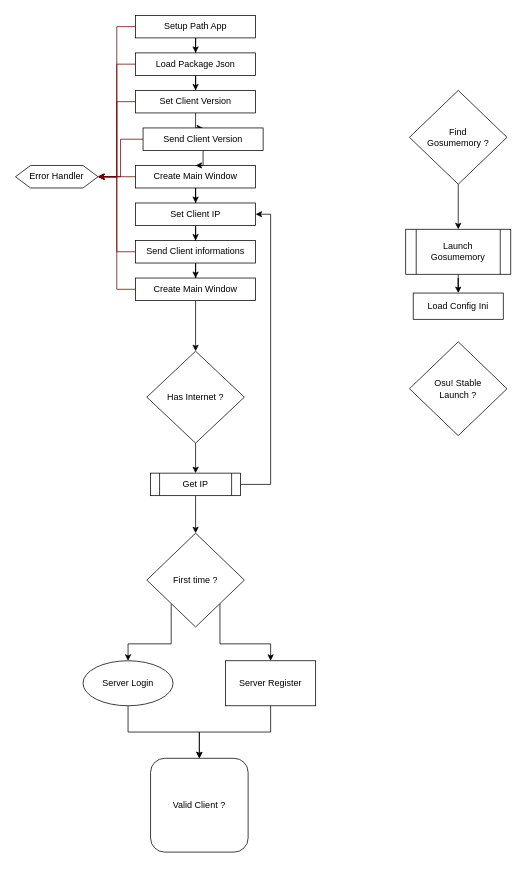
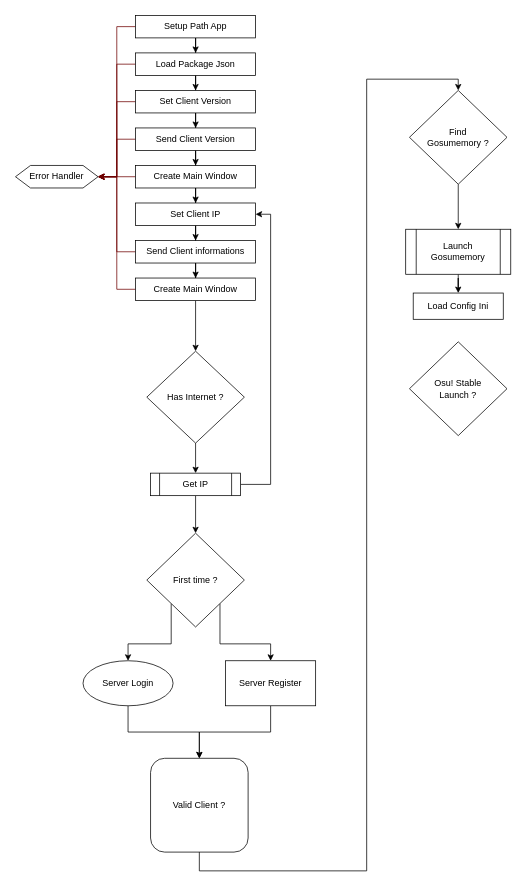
node "Send Client Version": moved (203, 139) -> (195, 139)
edge "Valid Client ?" -> "Find Gosumemory ?": added
